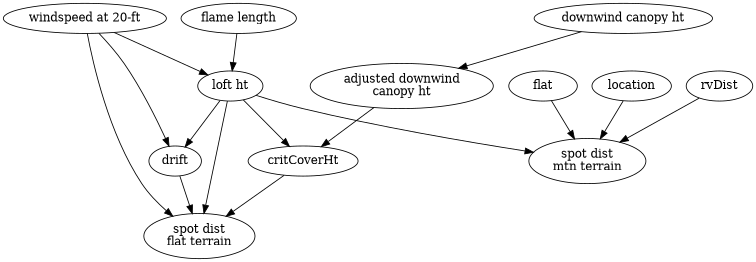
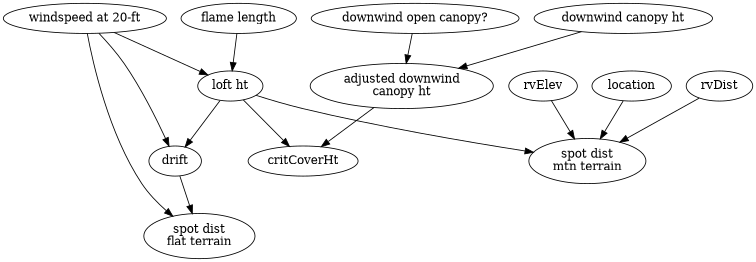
node "downwind open canopy?": added
node "flat": label "flat" -> "rvElev"
edge "loft ht" -> "spot dist flat terrain": removed
edge "critCoverHt" -> "spot dist flat terrain": removed
